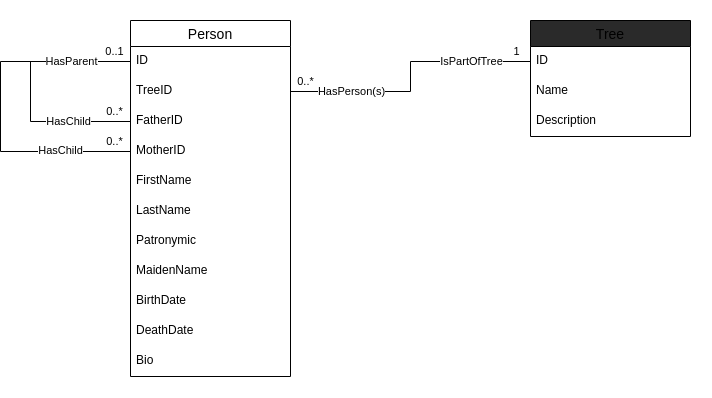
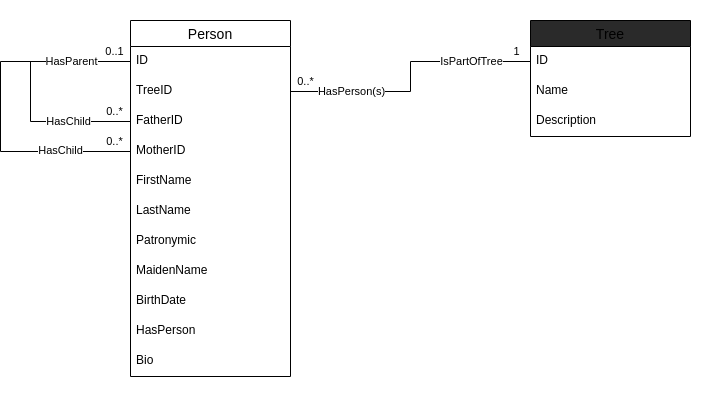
node "DeathDate": label "DeathDate" -> "HasPerson"
